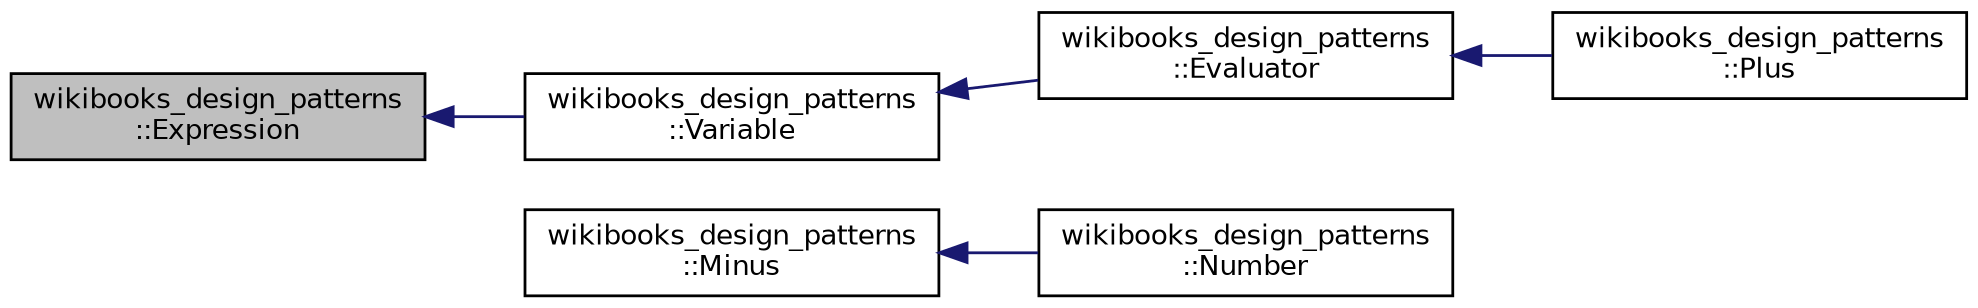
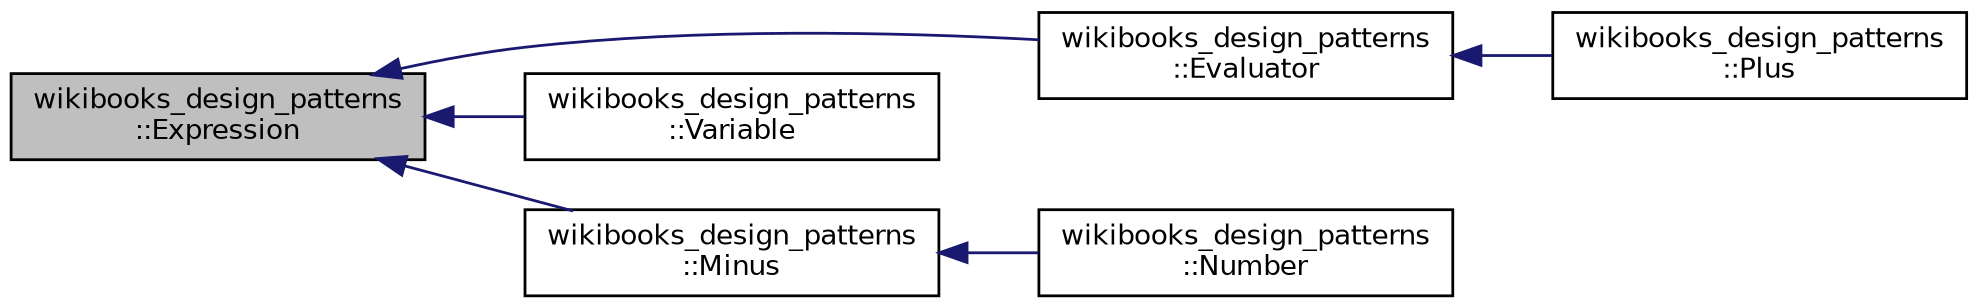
edge "wikibooks_design_patterns ::Evaluator" -> "wikibooks_design_patterns ::Variable": now "wikibooks_design_patterns ::Evaluator" -> "wikibooks_design_patterns ::Expression"
edge "wikibooks_design_patterns ::Minus" -> "wikibooks_design_patterns ::Expression": added
